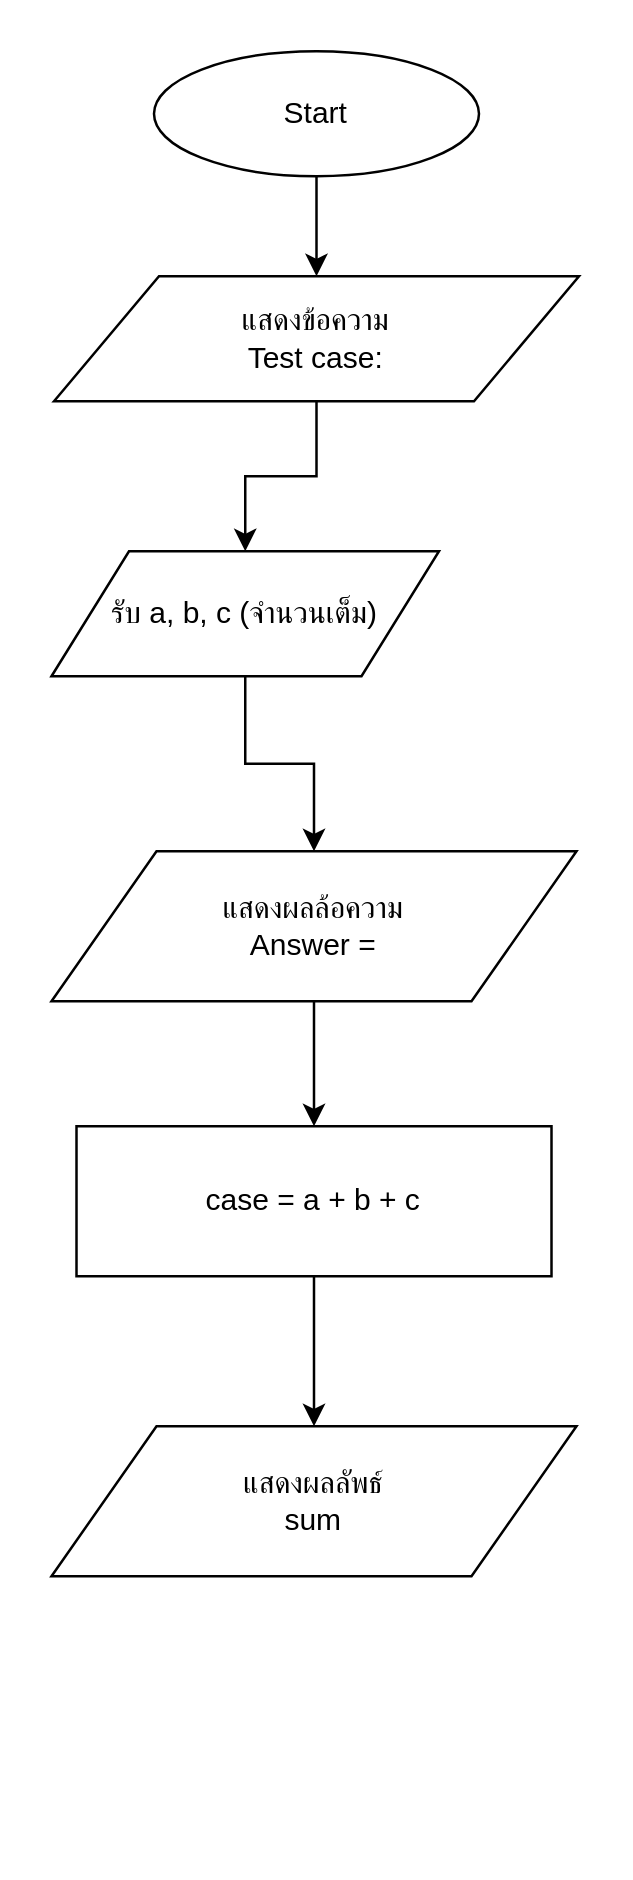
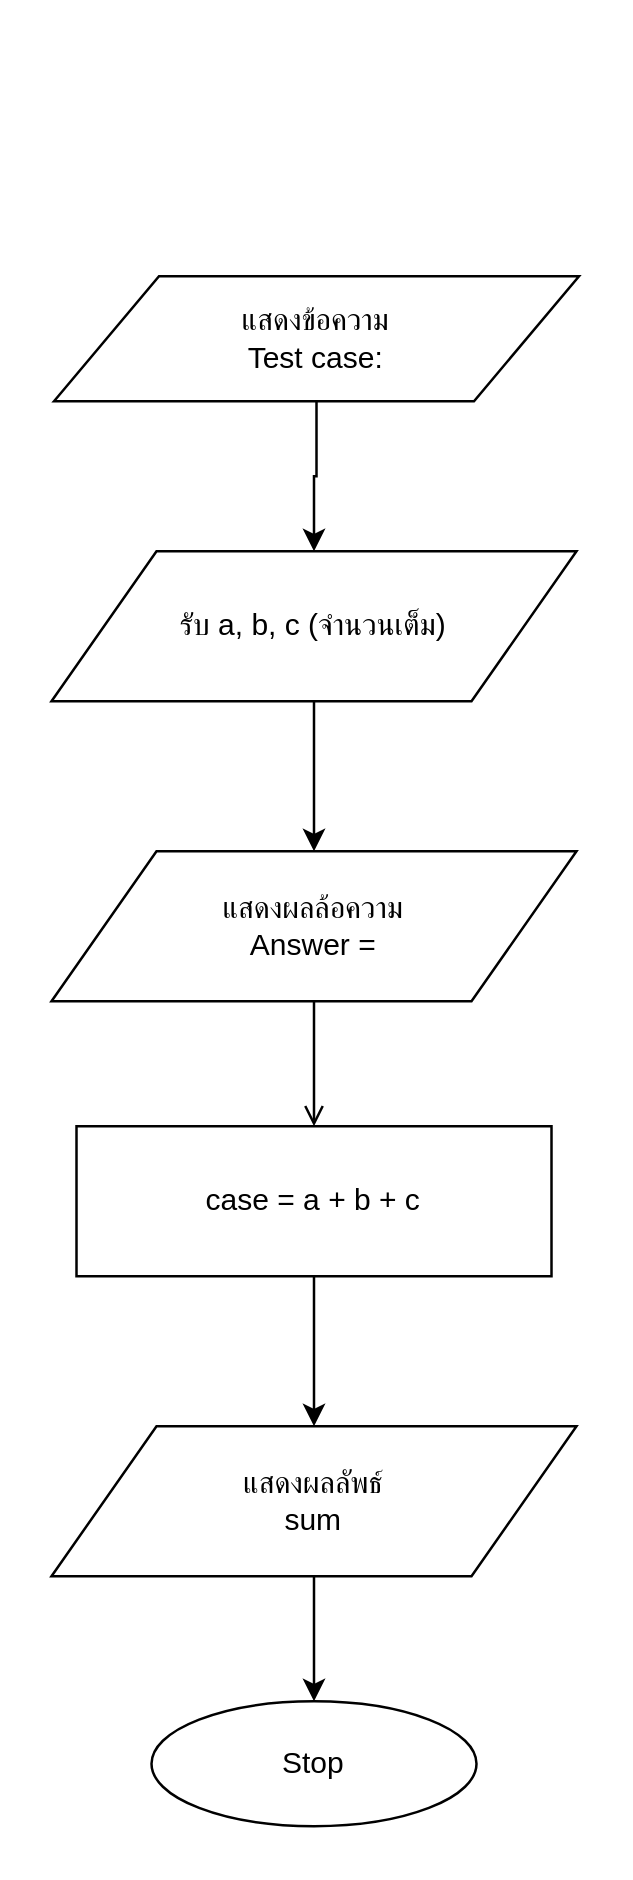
node "Start": removed
edge "Start" -> "แสดงข้อความ Test case:": removed
node "รับ a, b, c (จำนวนเต็ม)": size 388x125 -> 525x150
edge "แสดงผลล้อความ Answer =" -> "case = a + b + c": arrowhead classic -> open
edge "แสดงผลลัพธ์ sum" -> "Stop": added
node "Stop": added
